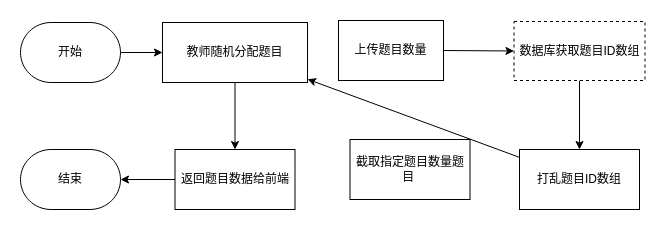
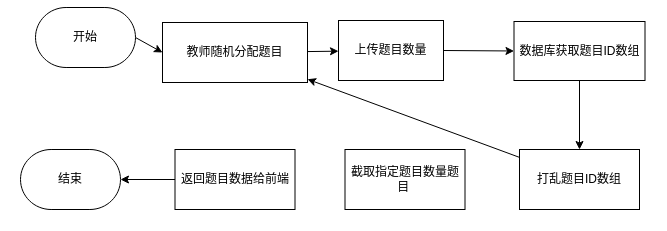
node "数据库获取题目ID数组": style dashed -> solid
node "开始": moved (71, 53) -> (86, 38)
edge "教师随机分配题目" -> "返回题目数据给前端": now "教师随机分配题目" -> "上传题目数量"
node "截取指定题目数量题目": moved (410, 170) -> (405, 180)
